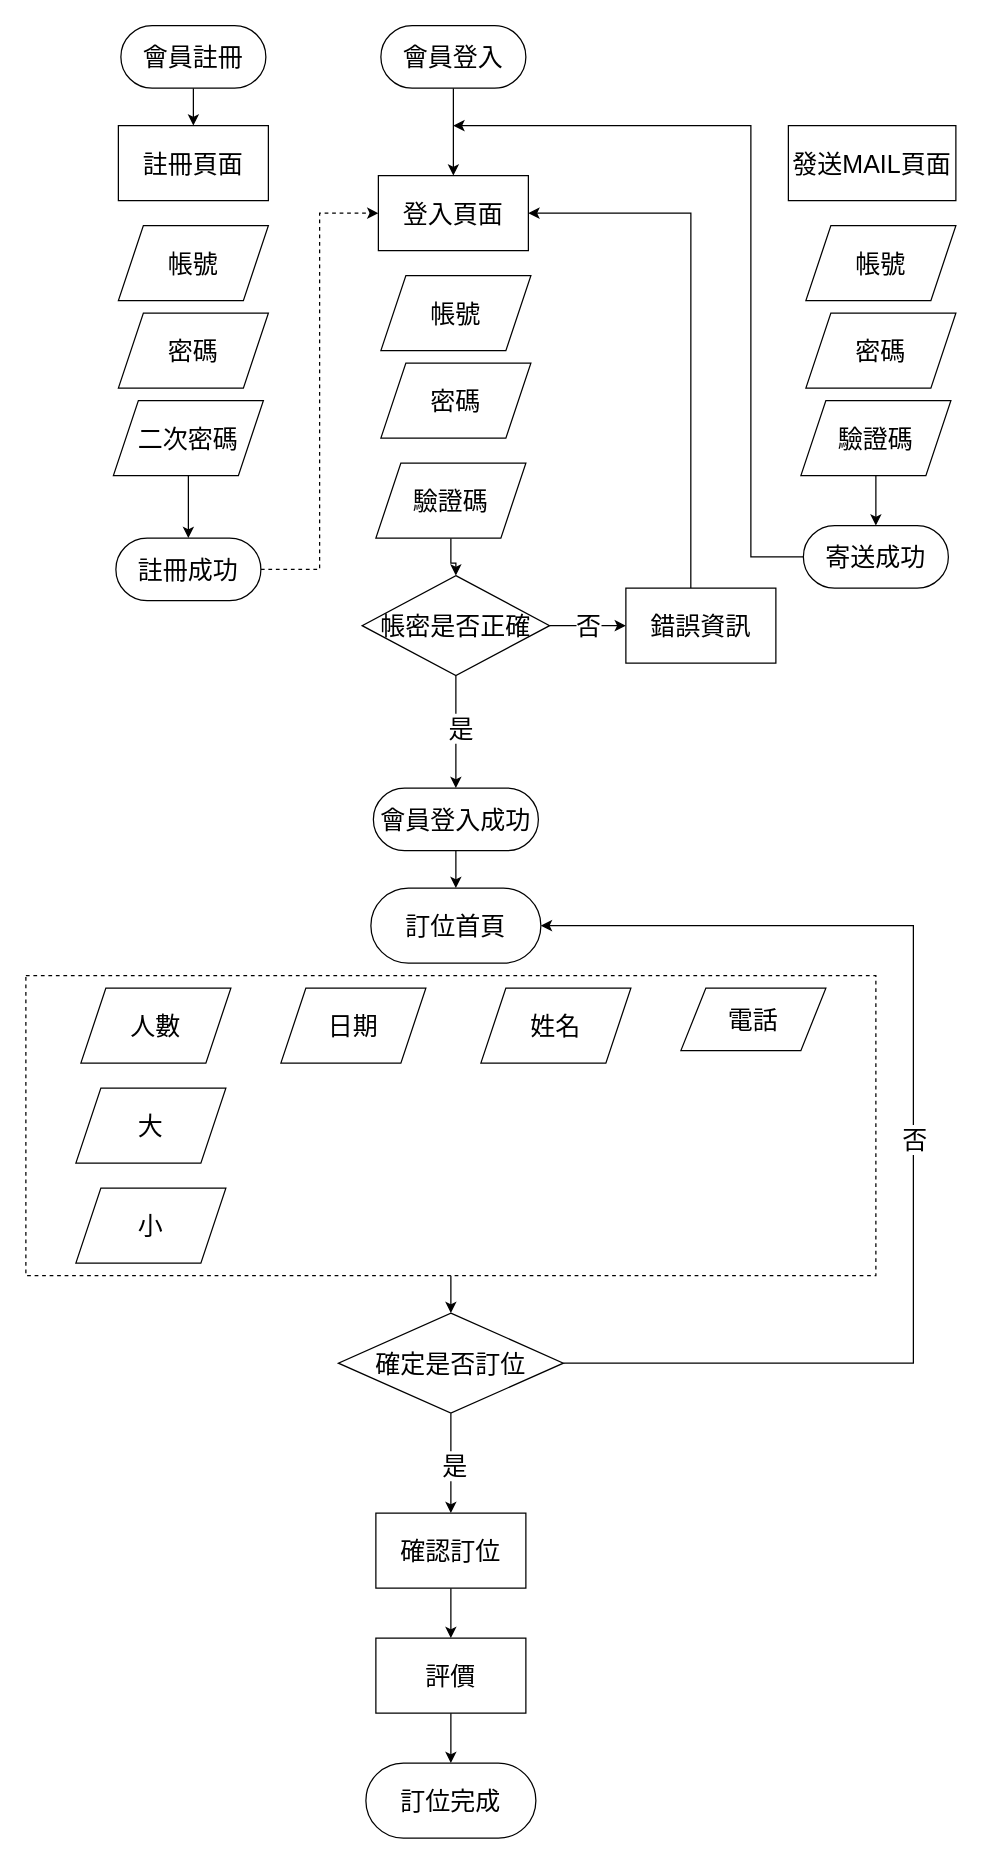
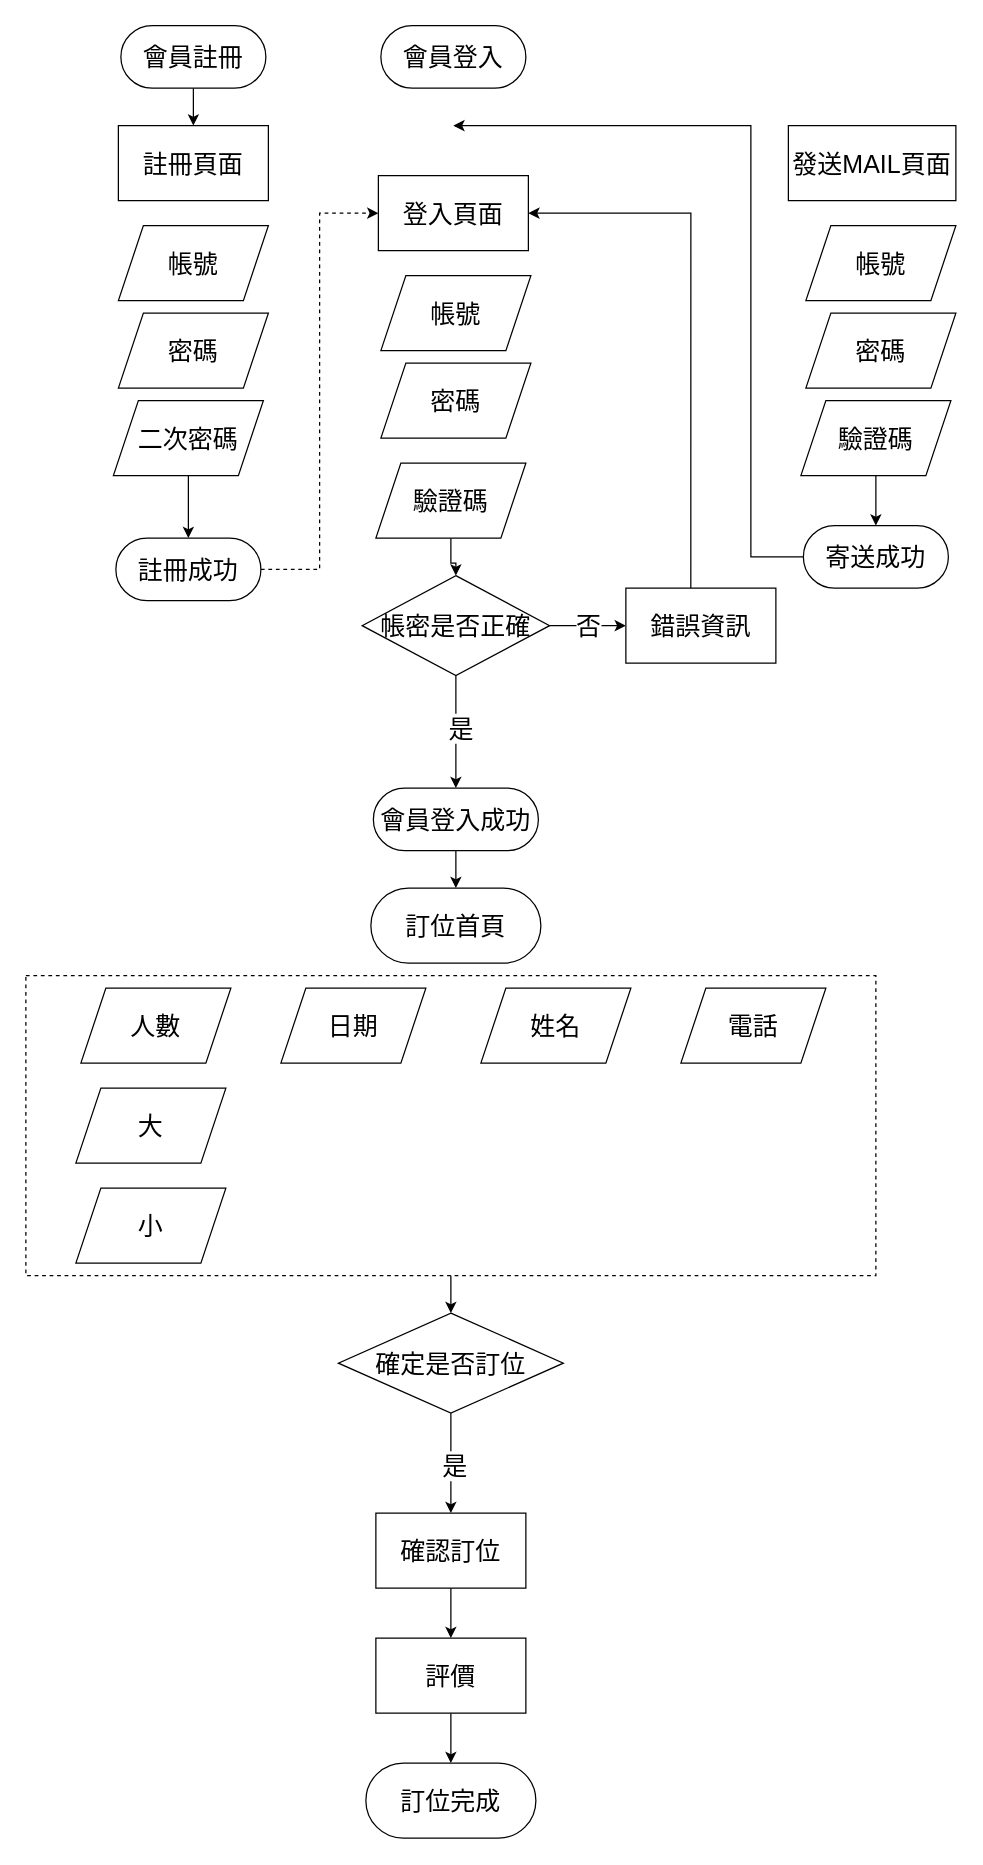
edge "會員登入" -> "登入頁面": removed
node "電話": size 145x63 -> 145x75
edge "確定是否訂位" -> "訂位首頁": removed, label "否"
